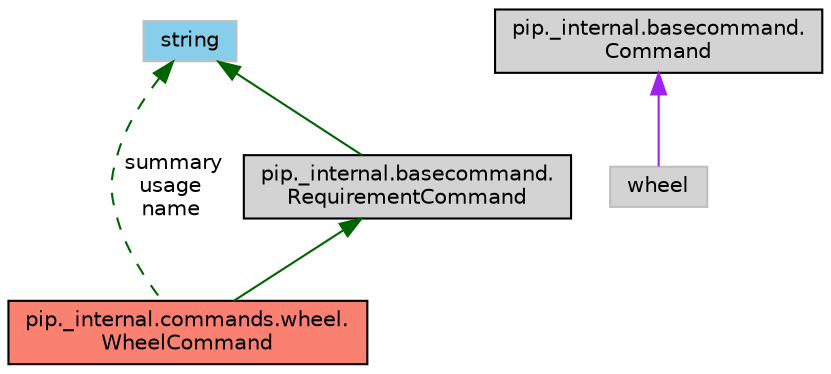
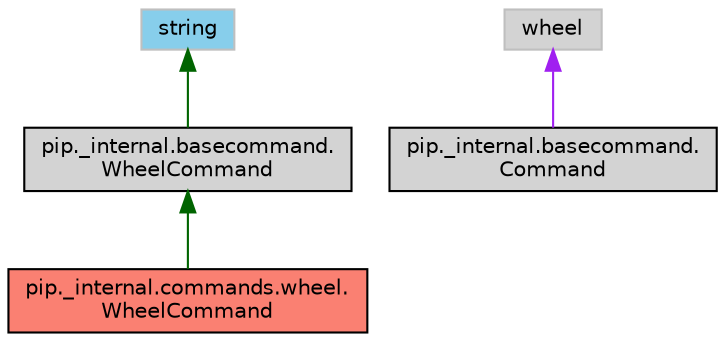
edge "wheel" -> "pip._internal.basecommand. Command": reversed
node "pip._internal.basecommand. RequirementCommand": label "pip._internal.basecommand. RequirementCommand" -> "pip._internal.basecommand. WheelCommand"
edge "pip._internal.commands.wheel. WheelCommand" -> "string": removed, label "summary usage name"
